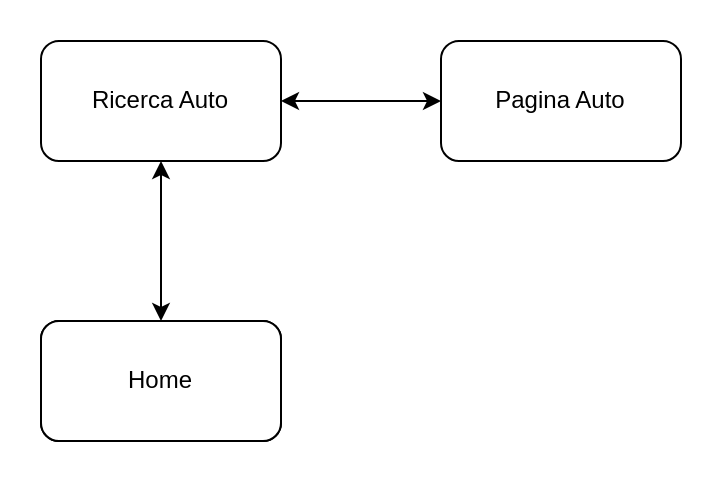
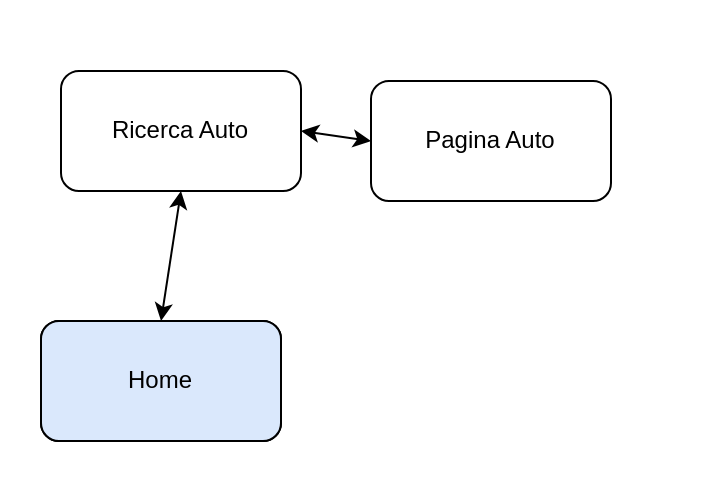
node "Ricerca Auto": moved (161, 101) -> (181, 131)
node "Pagina Auto": moved (561, 101) -> (491, 141)
node "Home": fillcolor #ffffff -> #dae8fc
